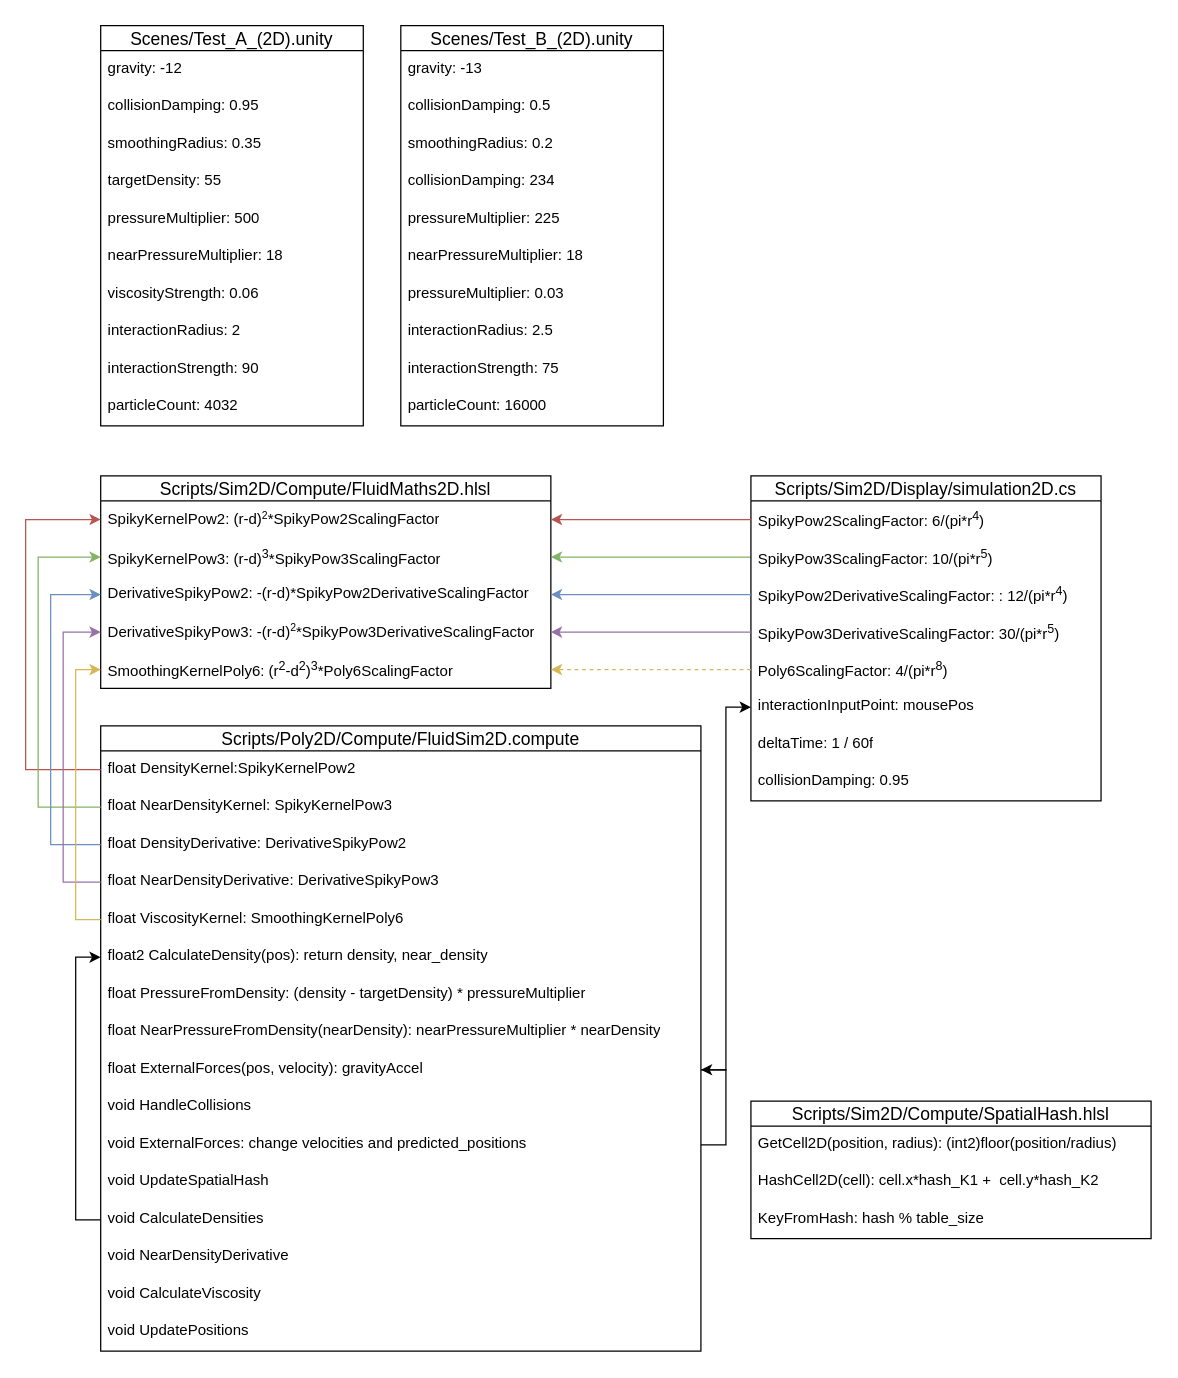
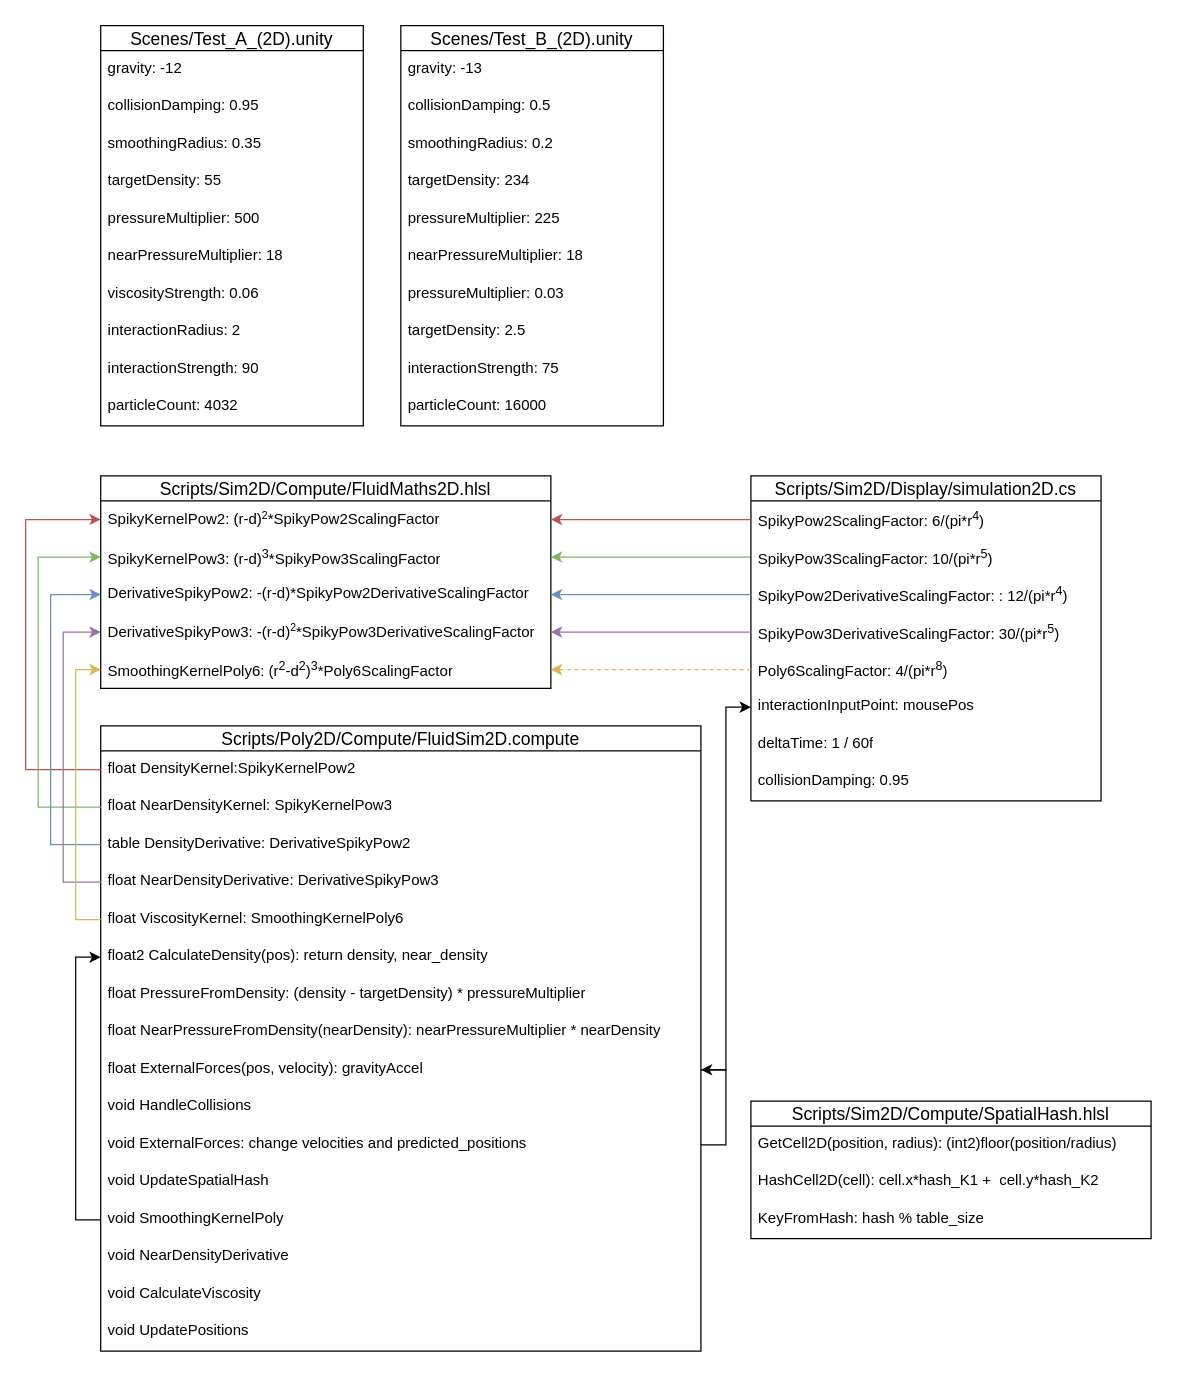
node "collisionDamping: 234": label "collisionDamping: 234" -> "targetDensity: 234"
node "interactionRadius: 2.5": label "interactionRadius: 2.5" -> "targetDensity: 2.5"
node "float DensityDerivative: DerivativeSpikyPow2": label "float DensityDerivative: DerivativeSpikyPow2" -> "table DensityDerivative: DerivativeSpikyPow2"
node "void CalculateDensities": label "void CalculateDensities" -> "void SmoothingKernelPoly"
